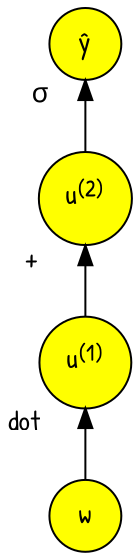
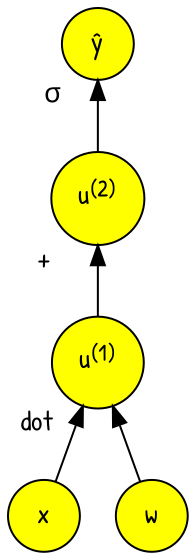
node "x": added
